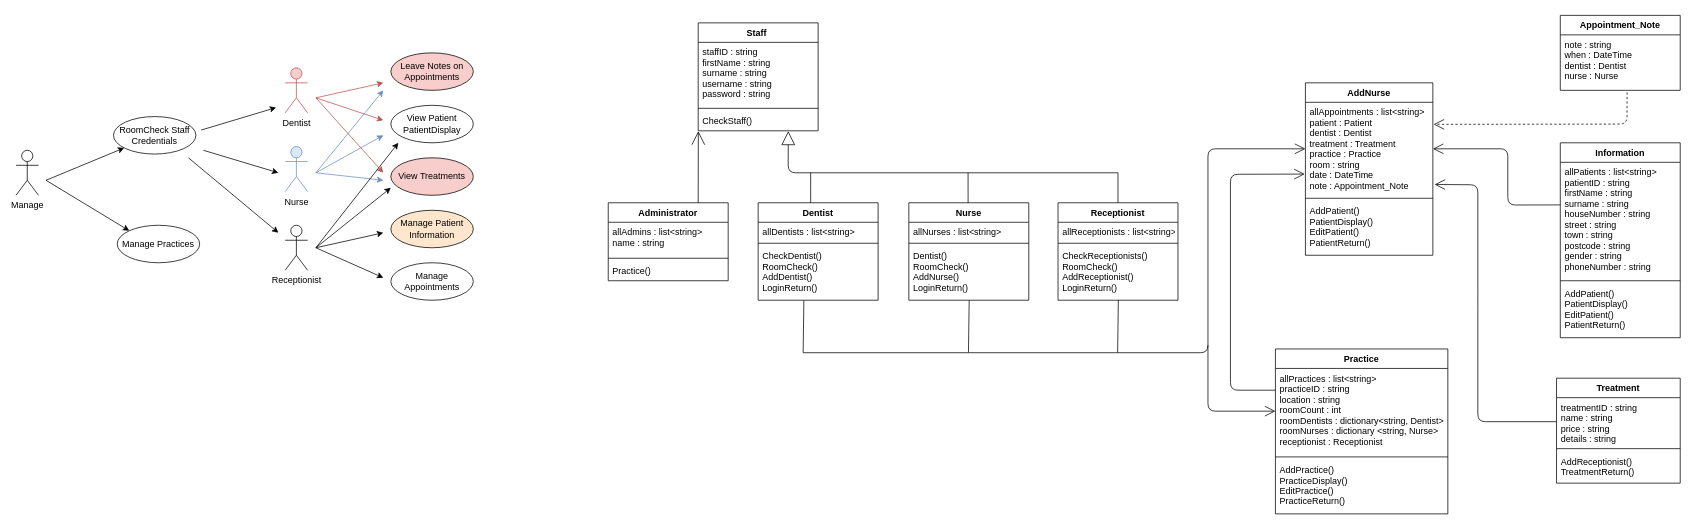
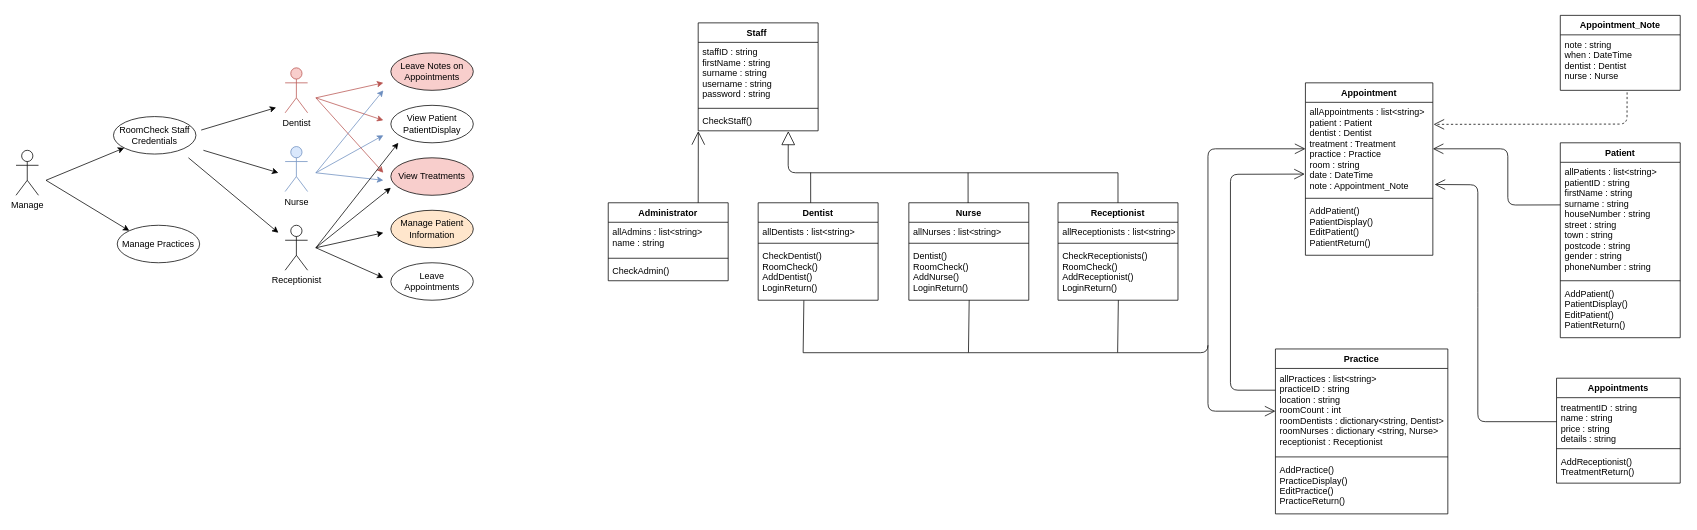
node "AddNurse": label "AddNurse" -> "Appointment"
node "Information": label "Information" -> "Patient"
node "Practice()": label "Practice()" -> "CheckAdmin()"
node "Manage Appointments": label "Manage Appointments" -> "Leave Appointments"
node "Treatment": label "Treatment" -> "Appointments"
